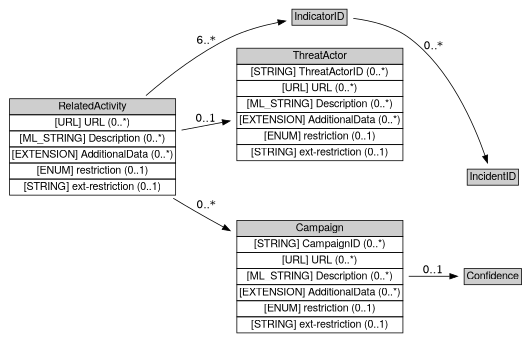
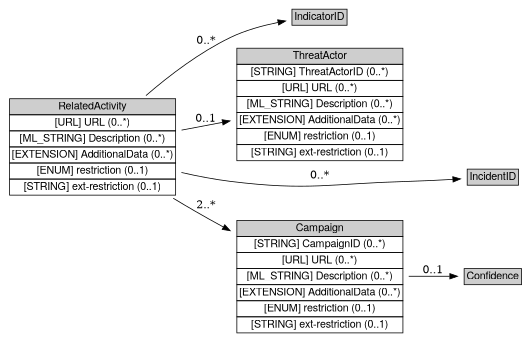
edge "RelatedActivity" -> "IndicatorID": label "6..*" -> "0..*"
edge "IndicatorID" -> "IncidentID": now "RelatedActivity" -> "IncidentID"
edge "RelatedActivity" -> "Campaign": label "0..*" -> "2..*"
